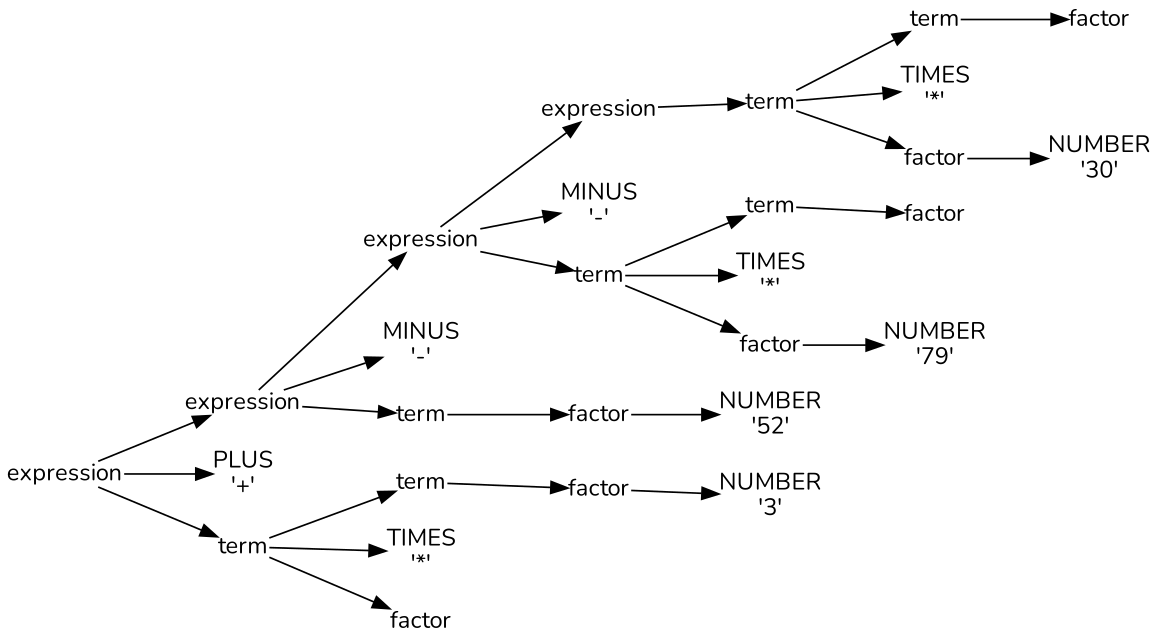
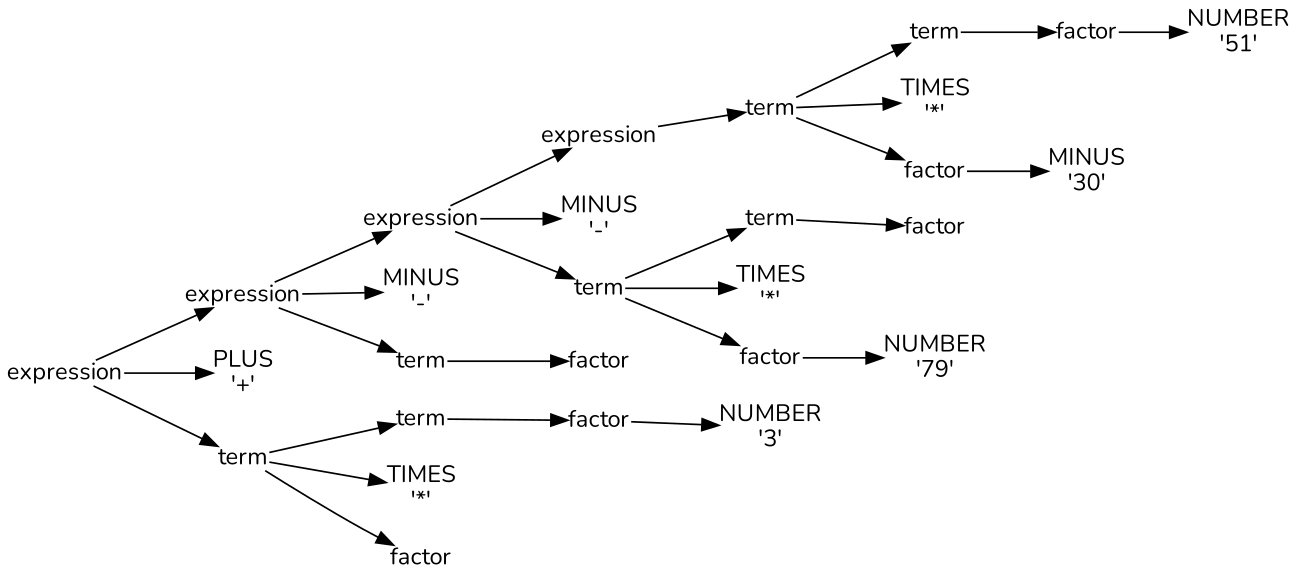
node "NUMBER '51'": added
node "NUMBER '30'": label "NUMBER '30'" -> "MINUS '30'"
node "NUMBER '52'": removed
